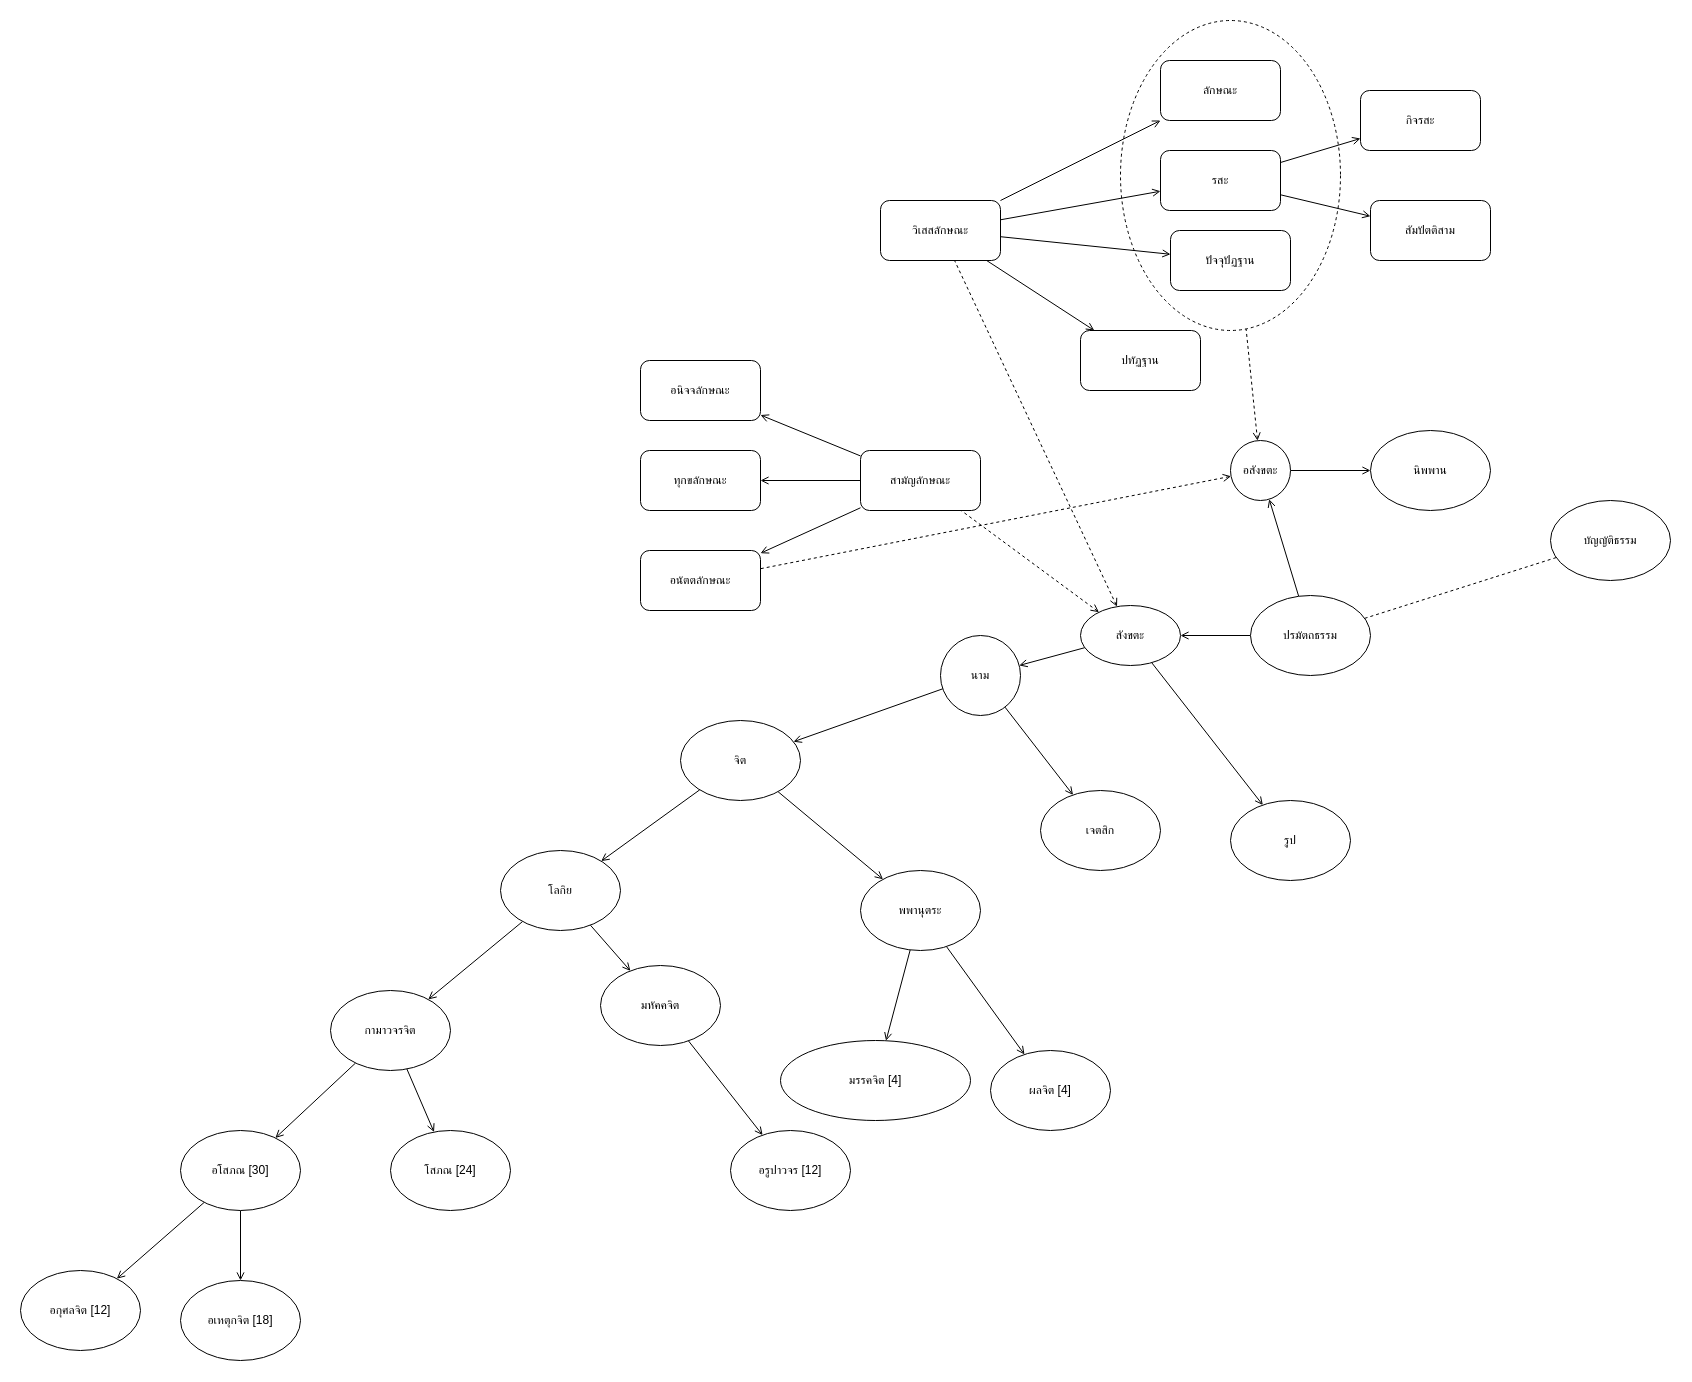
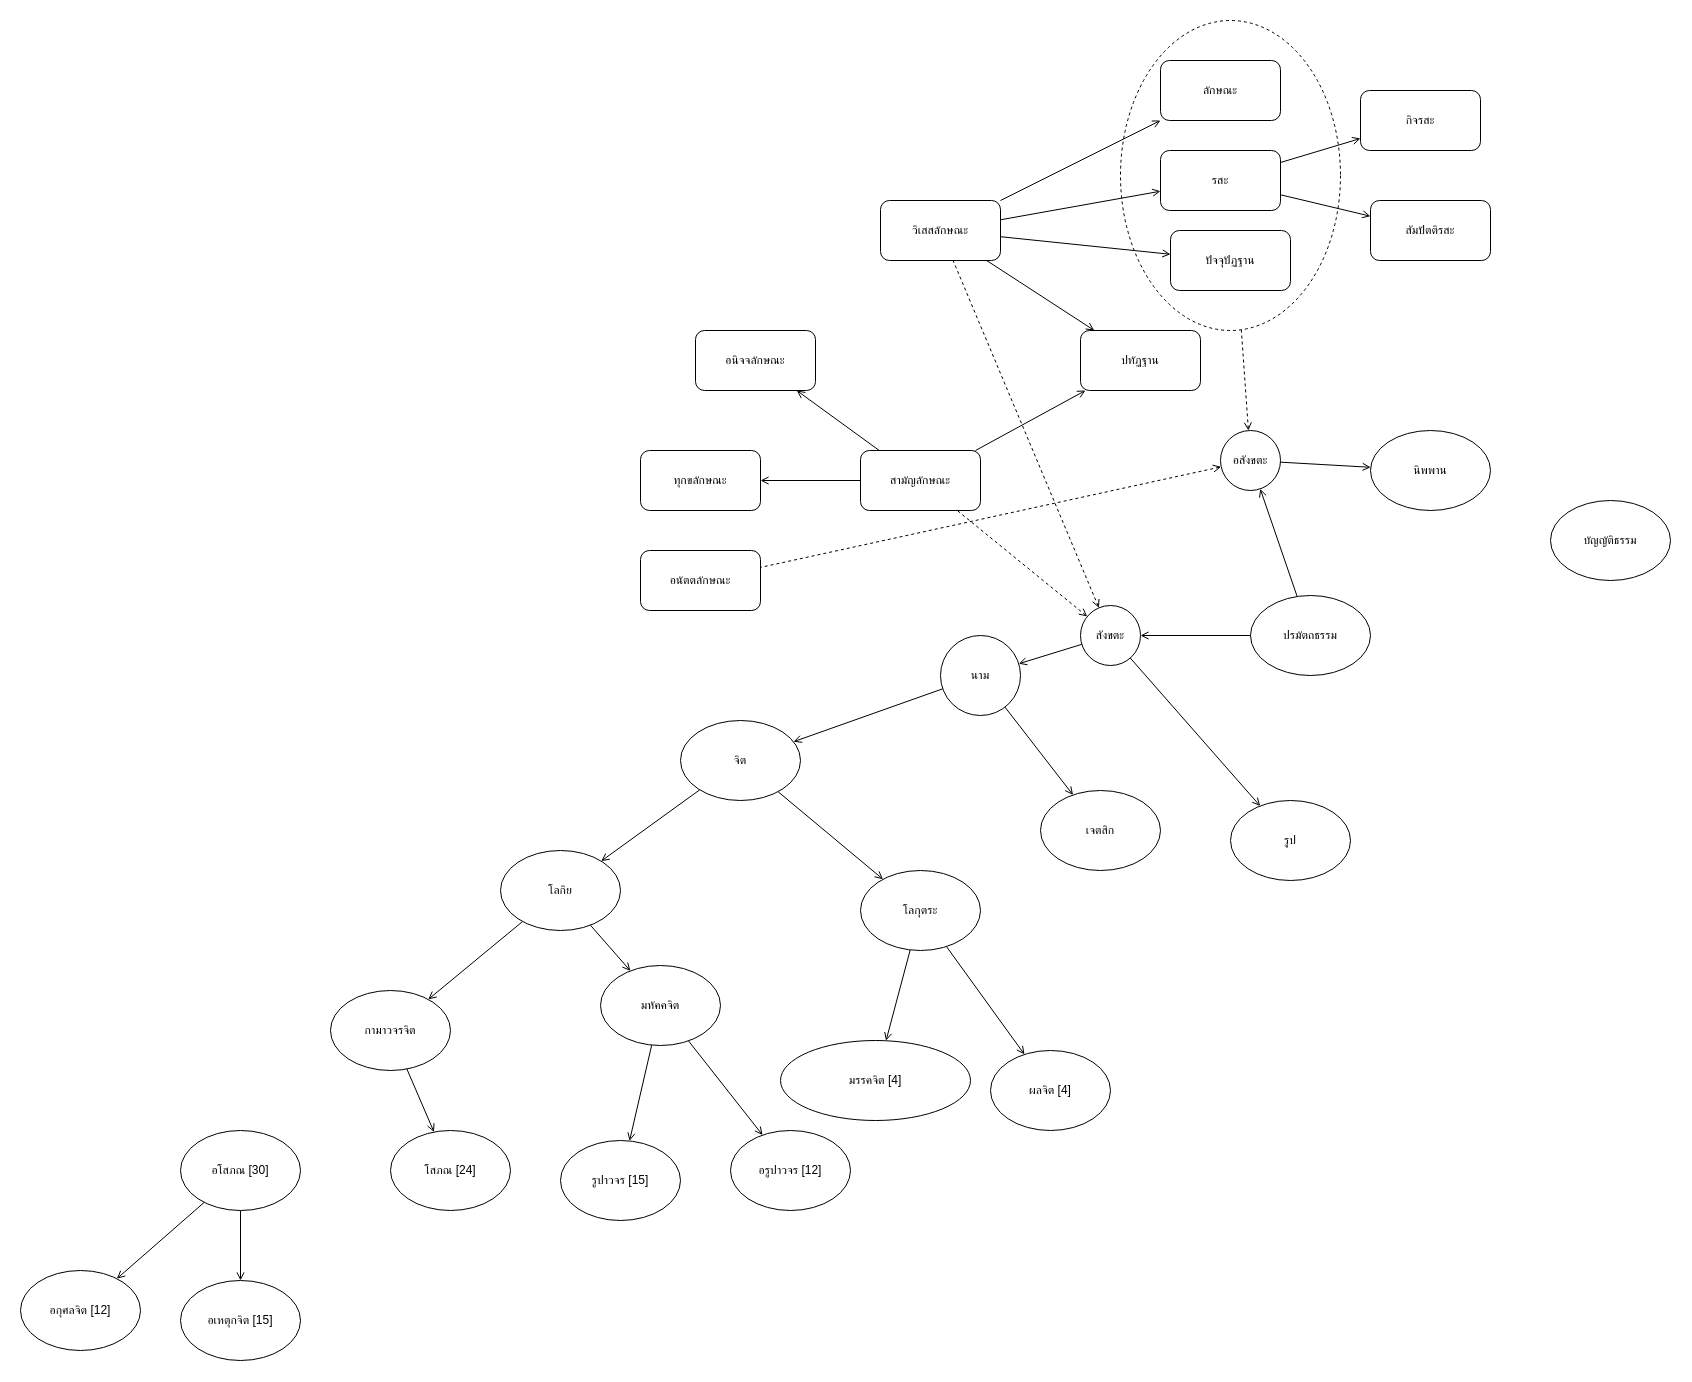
node "สัมปัตติสาม": label "สัมปัตติสาม" -> "สัมปัตติรสะ"
node "อนิจจลักษณะ": moved (701, 391) -> (756, 361)
node "อสังขตะ": moved (1261, 471) -> (1251, 461)
edge "สามัญลักษณะ" -> "อนัตตลักษณะ": now "สามัญลักษณะ" -> "ปทัฏฐาน"
edge "บัญญัติธรรม" -- "ปรมัตถธรรม": removed
node "สังขตะ": size 100x60 -> 60x60
node "พพานุตระ": label "พพานุตระ" -> "โลกุตระ"
edge "มหัคคจิต" -> "รูปาวจร [15]": added
edge "กามาวจรจิต" -> "อโสภณ [30]": removed
node "รูปาวจร [15]": added
node "อเหตุกจิต [18]": label "อเหตุกจิต [18]" -> "อเหตุกจิต [15]"
